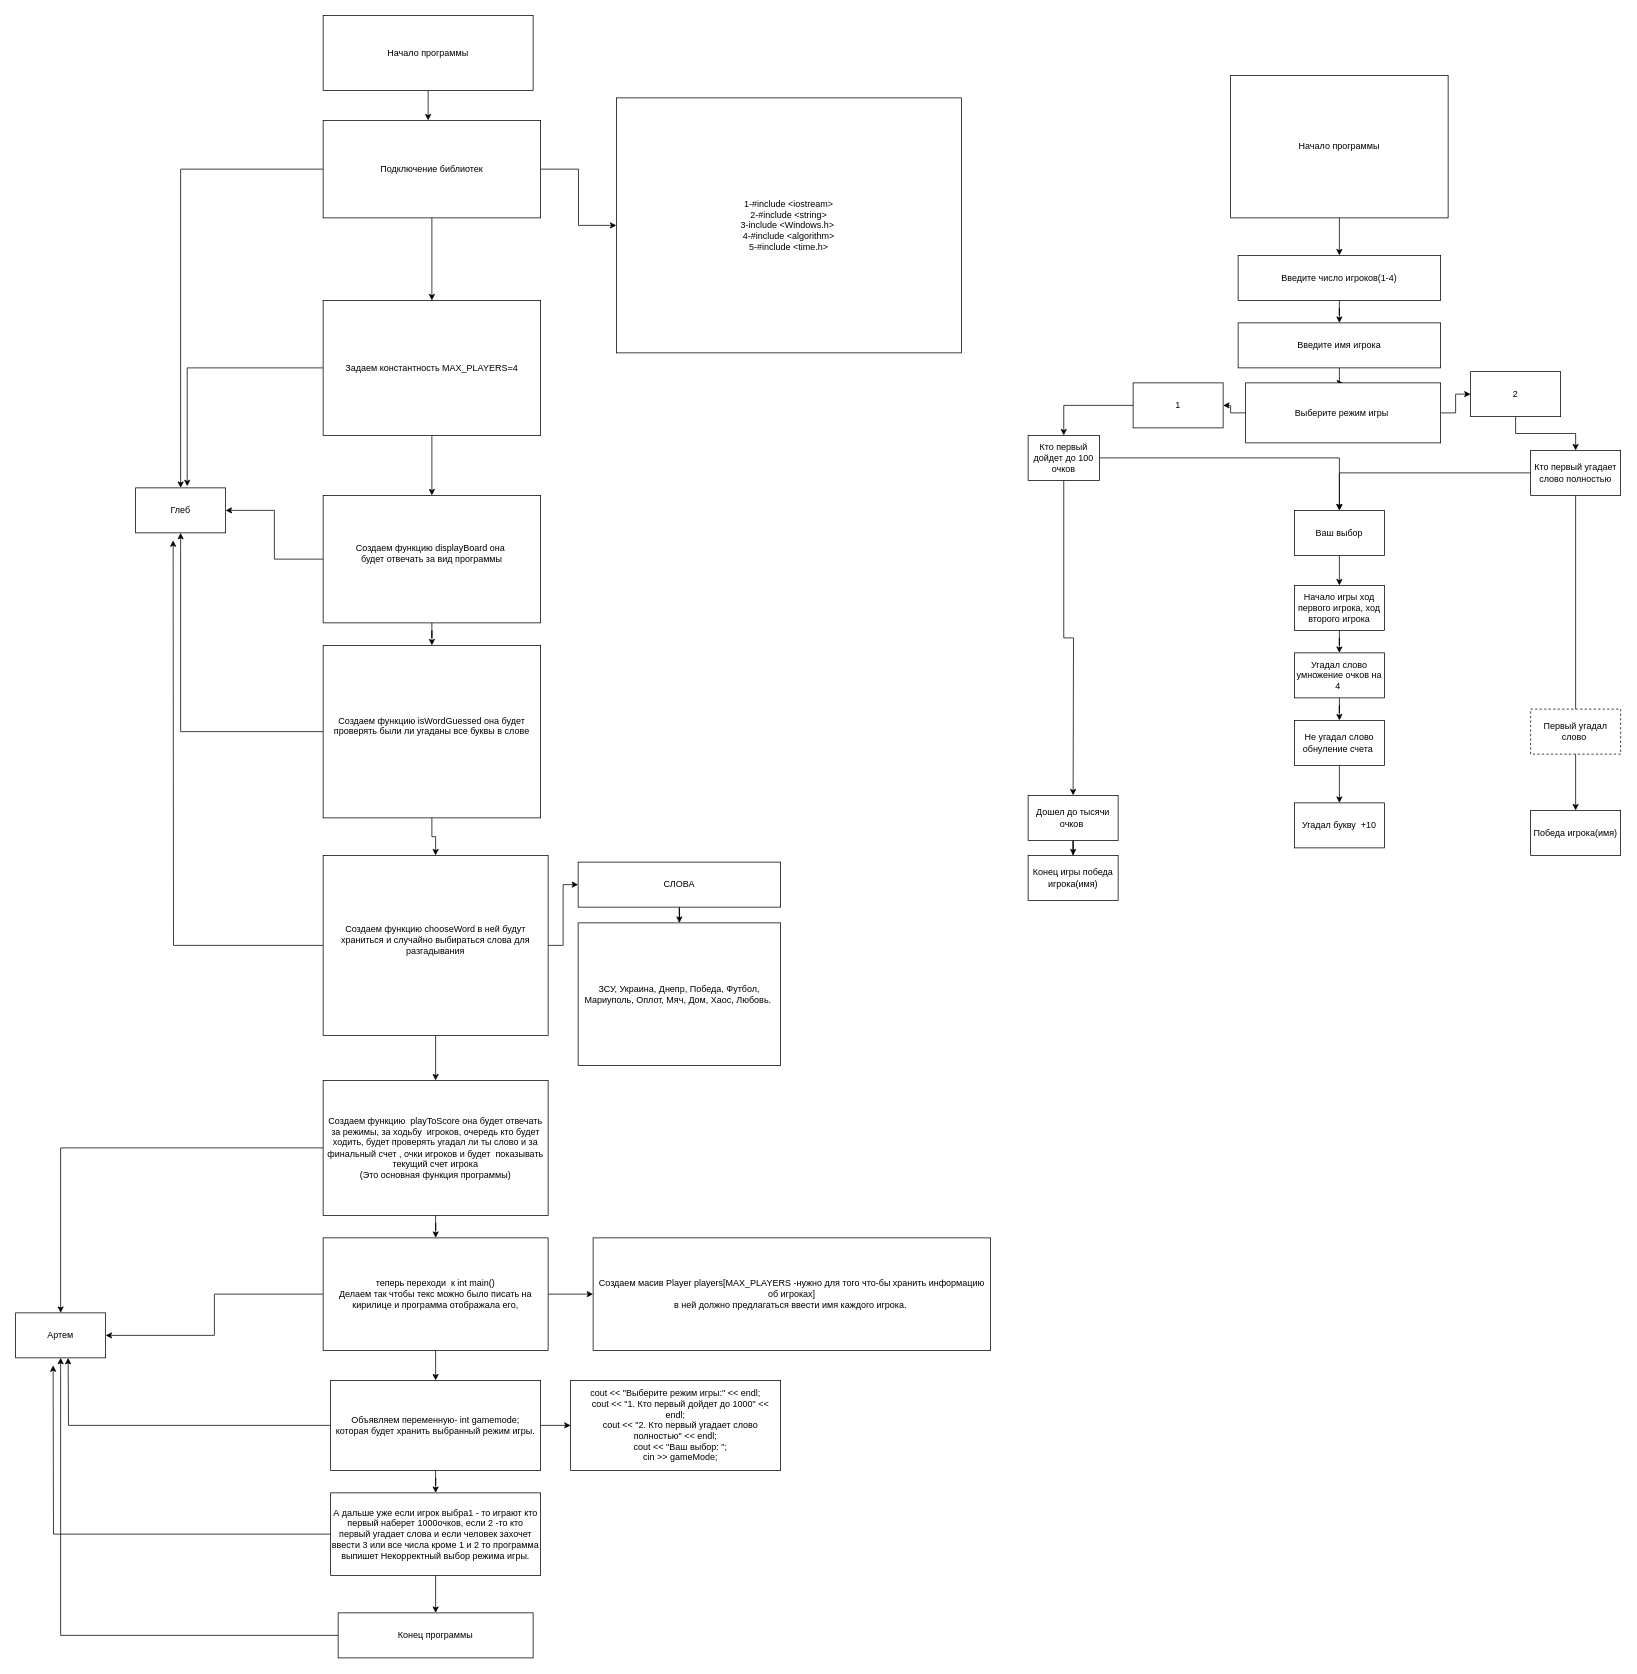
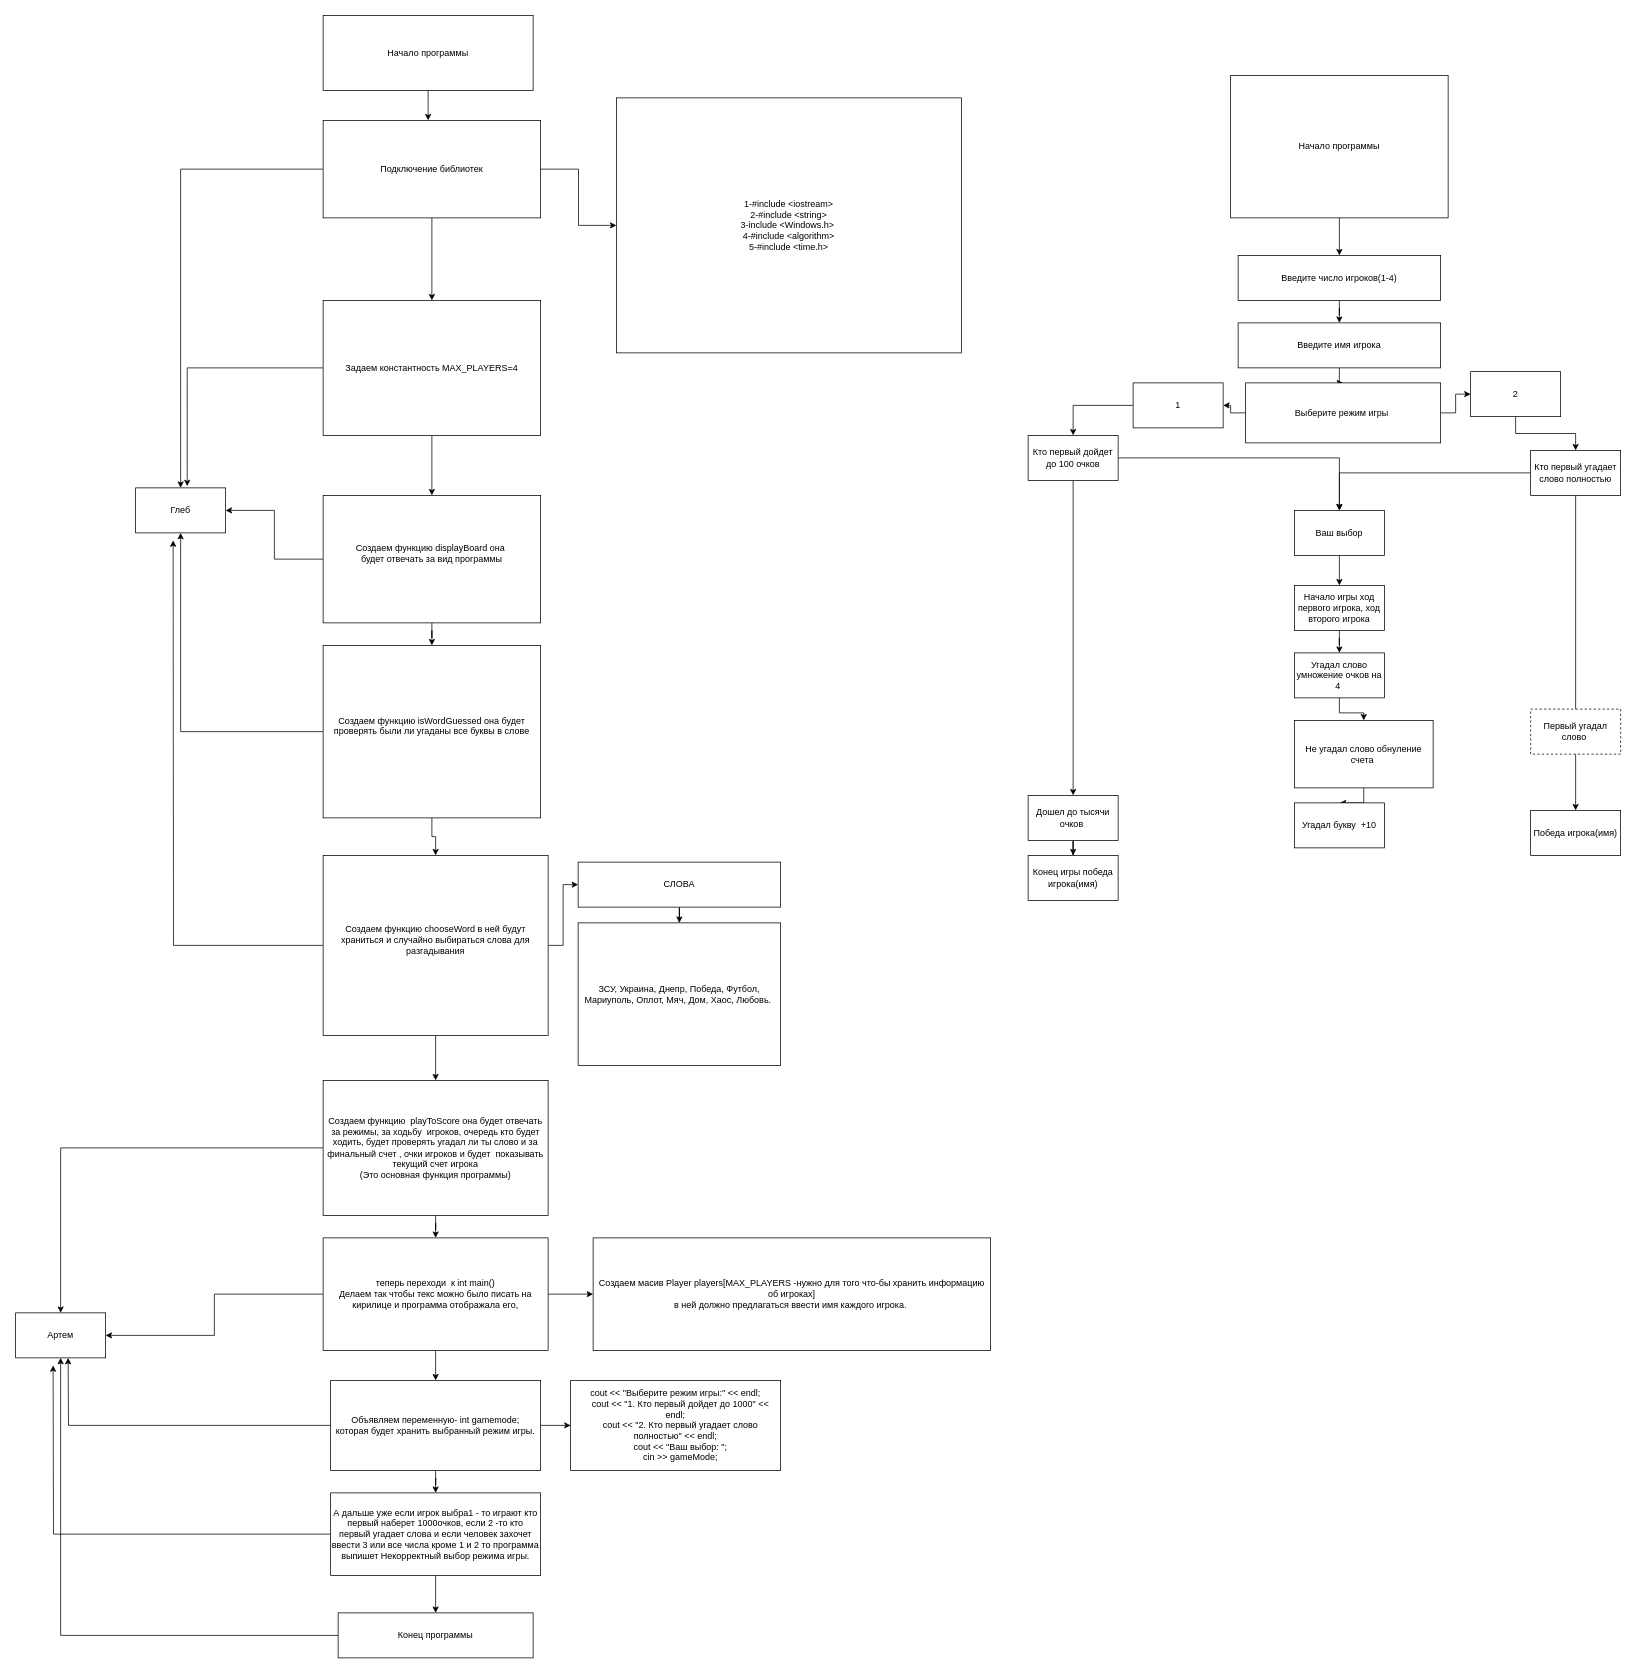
node "Кто первый дойдет до 100 очков": size 71x45 -> 90x45
node "Не угадал слово обнуление счета": size 90x45 -> 139x68
